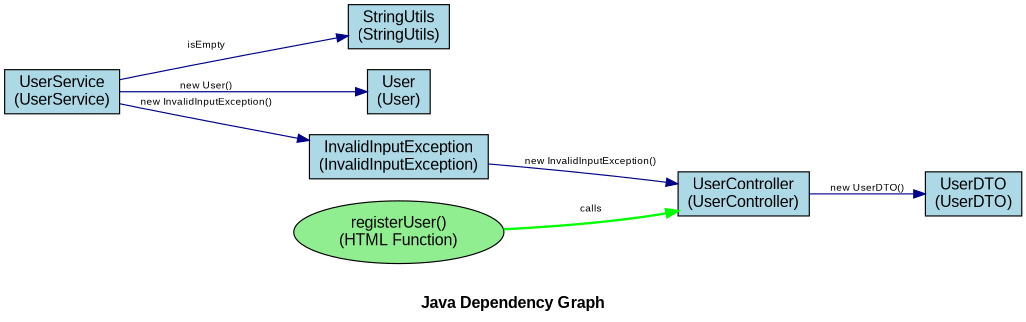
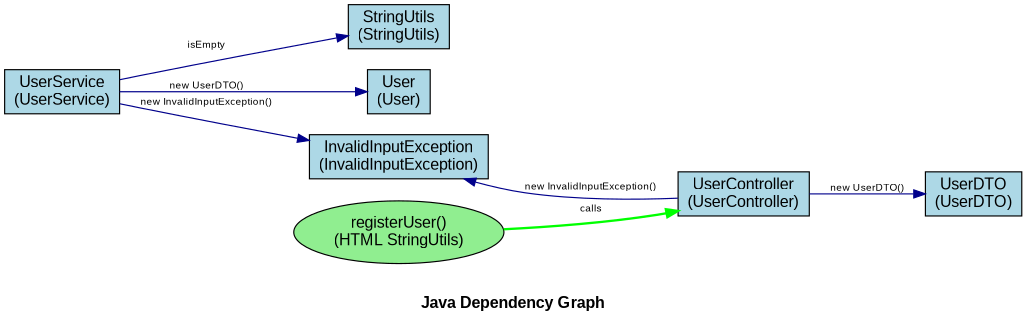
edge "UserService (UserService)" -> "User (User)": label "new User()" -> "new UserDTO()"
edge "InvalidInputException (InvalidInputException)" -> "UserController (UserController)": reversed
node "registerUser() (HTML Function)": label "registerUser() (HTML Function)" -> "registerUser() (HTML StringUtils)"
